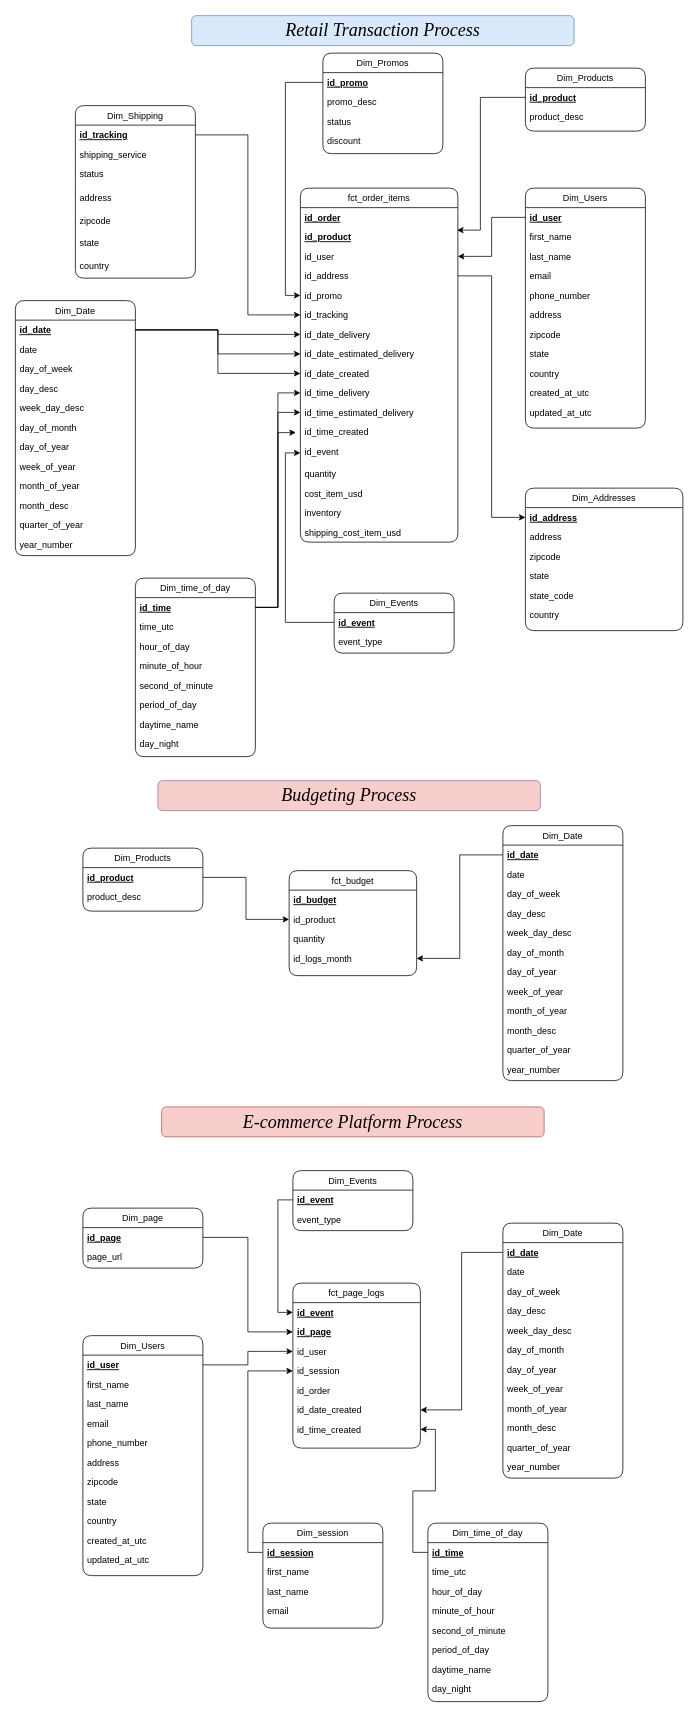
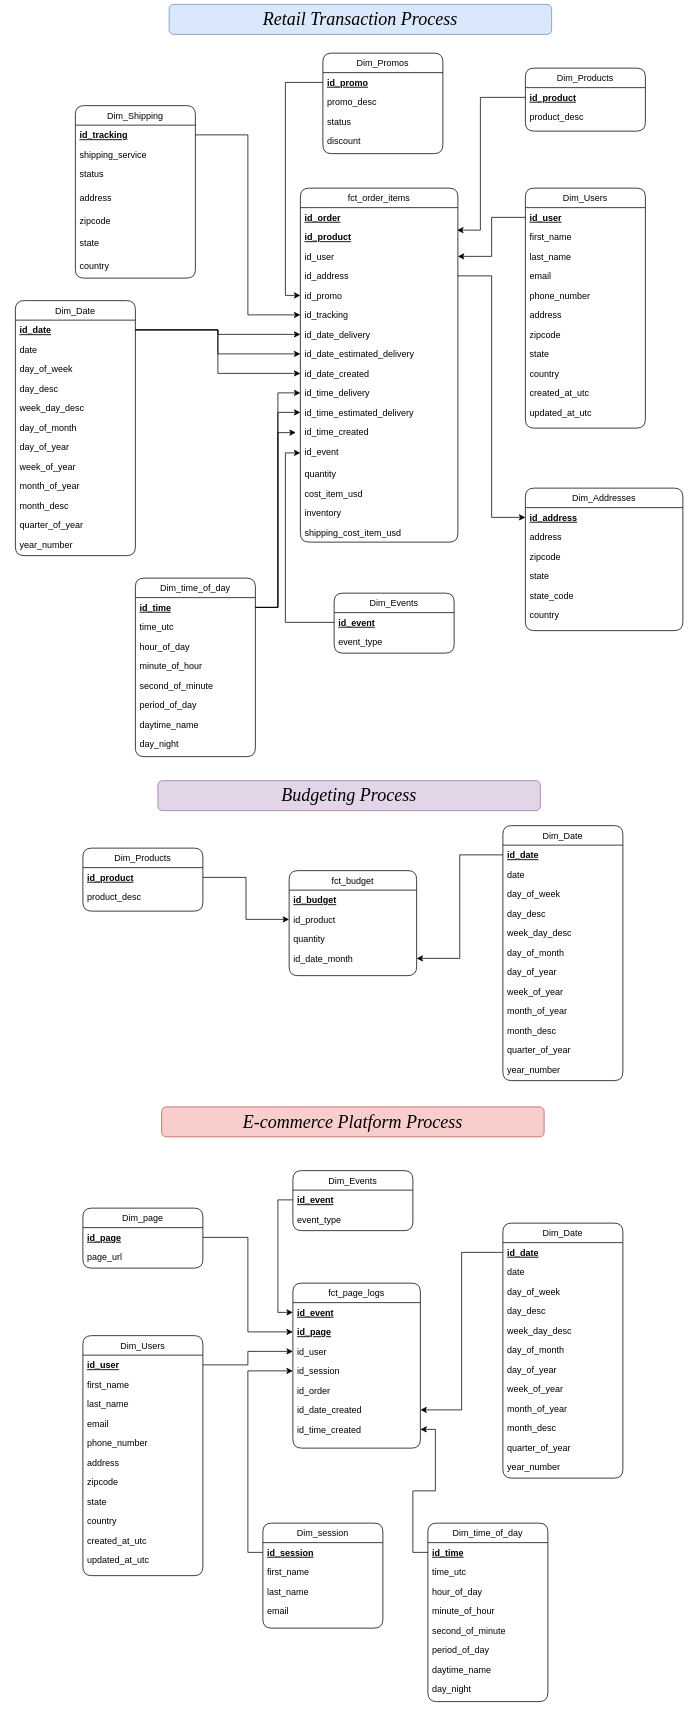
node "Retail Transaction Process": moved (383, 30) -> (360, 19)
node "Budgeting Process": fillcolor #f8cecc -> #e1d5e7
node "id_logs_month": label "id_logs_month" -> "id_date_month"
